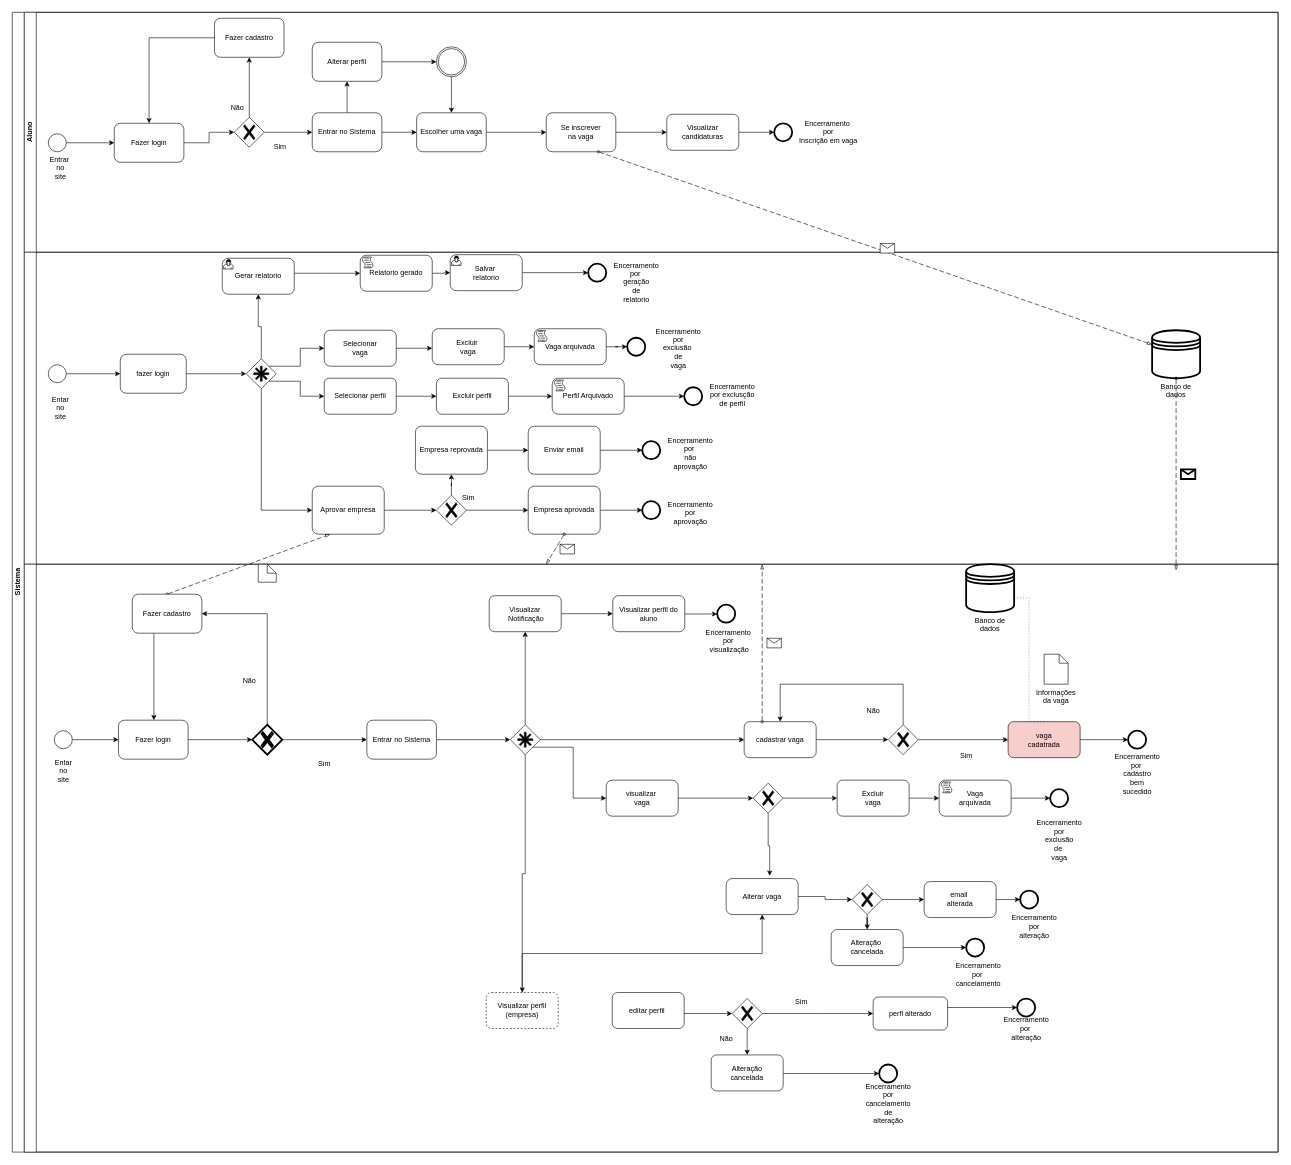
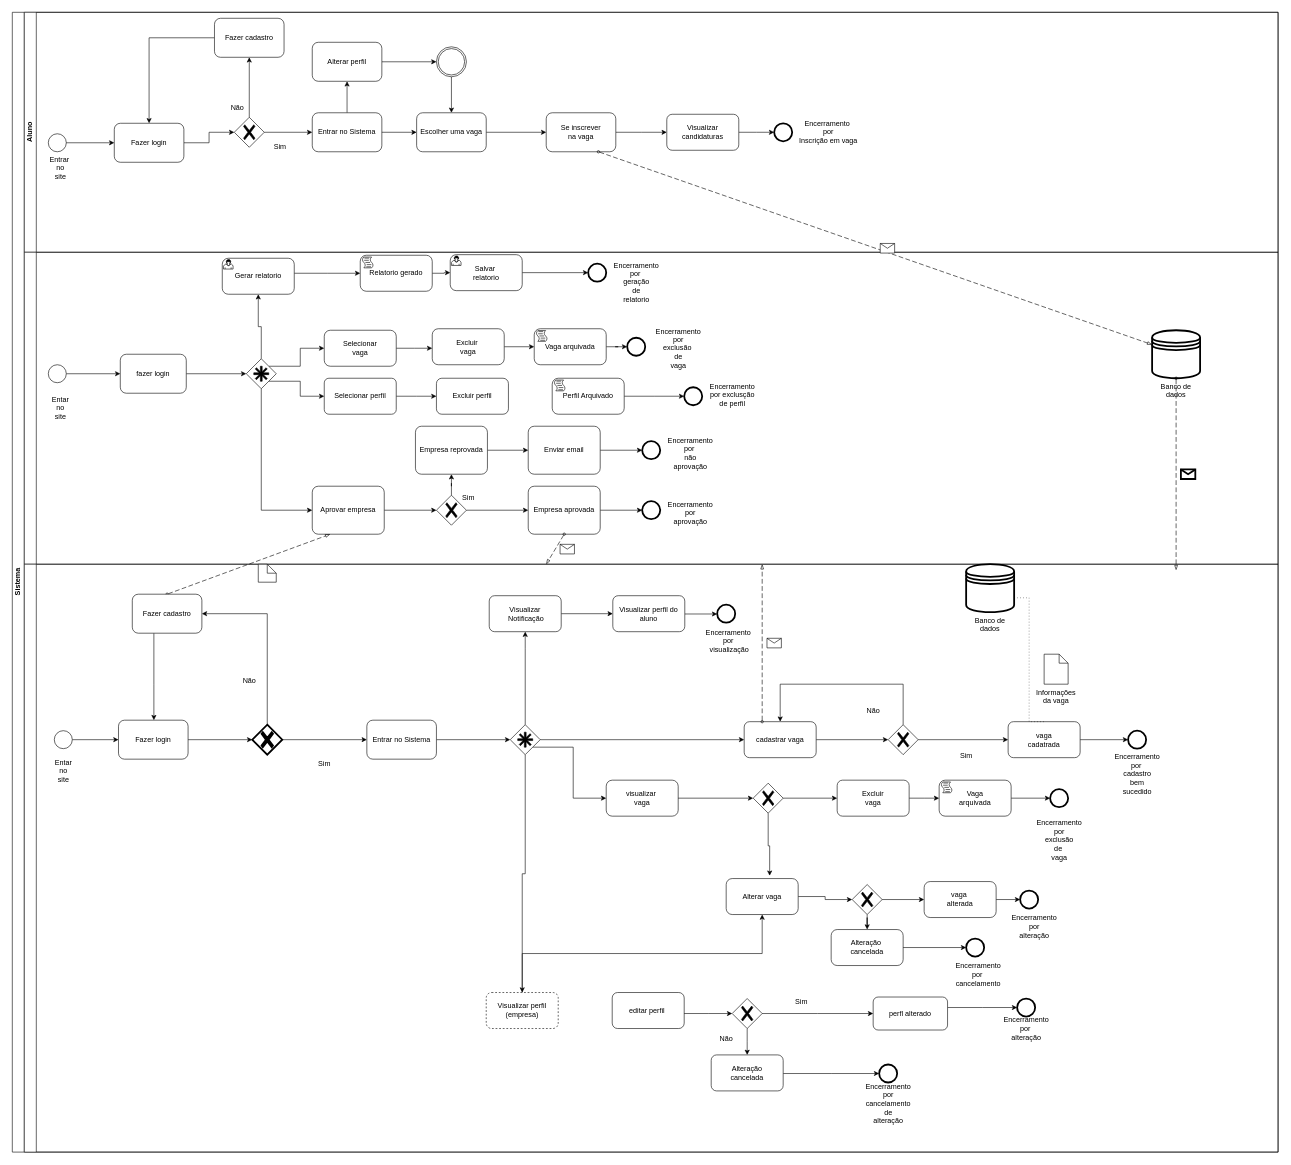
edge "Excluir perfil" -> "Perfil Arquivado": removed
node "vaga cadatrada": fillcolor #f8cecc -> #ffffff
node "email alterada": label "email alterada" -> "vaga alterada"
